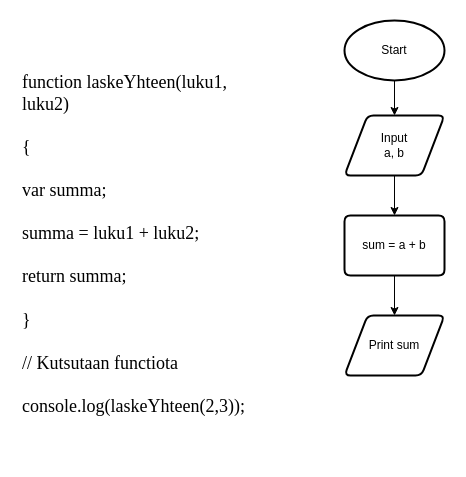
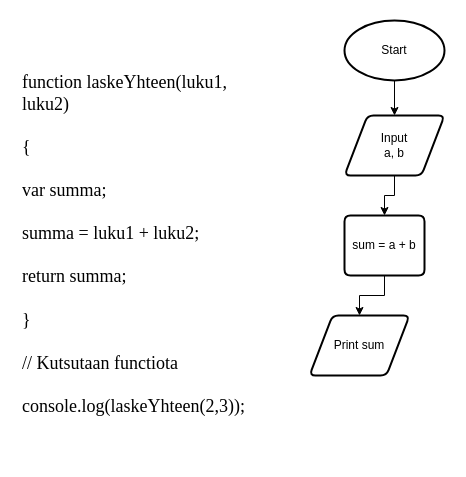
node "sum = a + b": size 100x60 -> 80x60
node "Print sum": moved (395, 346) -> (360, 346)
